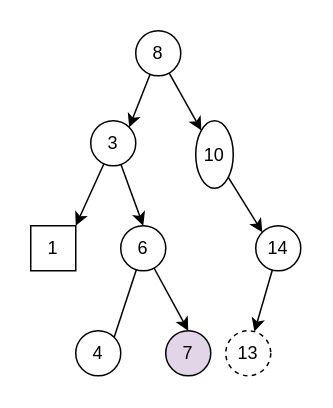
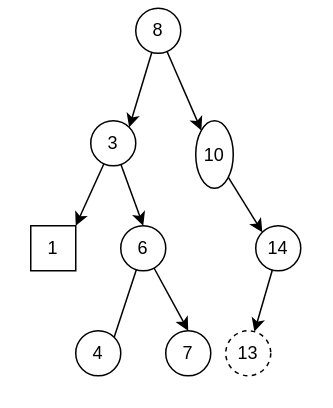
node "8": moved (158, 53) -> (158, 31)
node "7": fillcolor #e1d5e7 -> #ffffff
